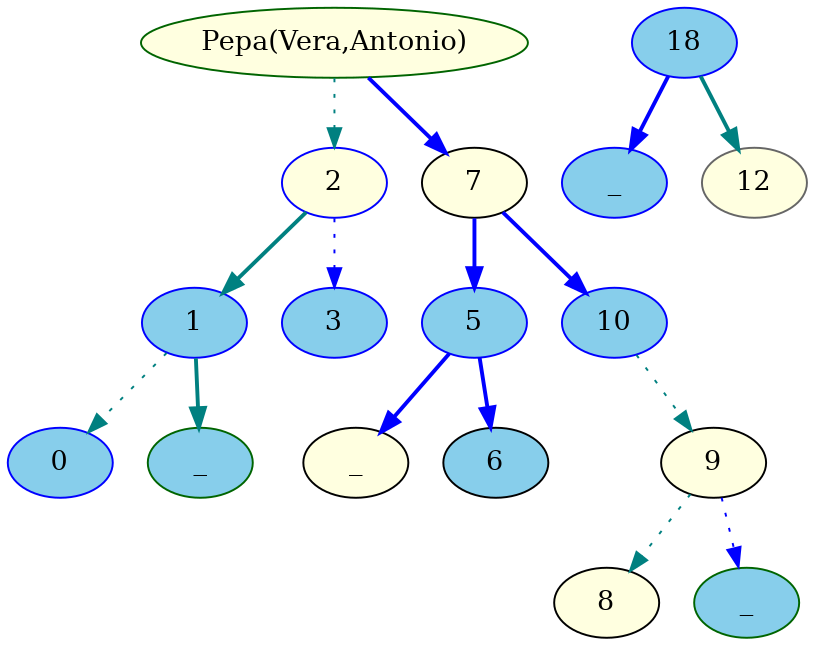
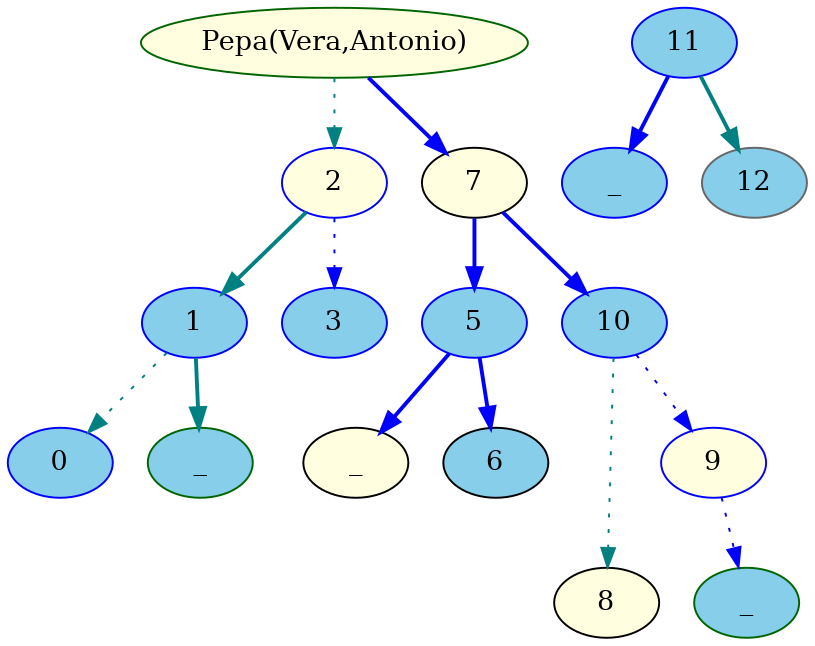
node "18": label "18" -> "11"
node "12": fillcolor lightyellow -> skyblue
edge "10" -> "9": color teal -> blue
node "9": color black -> blue
edge "9" -> "8": now "10" -> "8"
